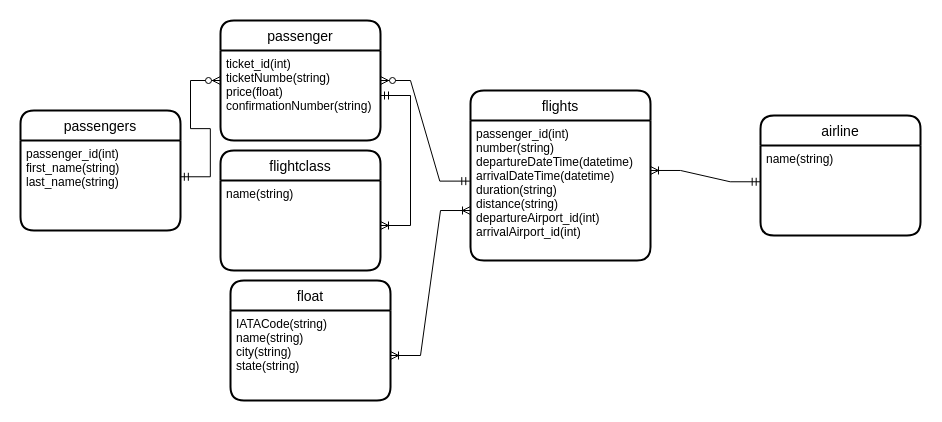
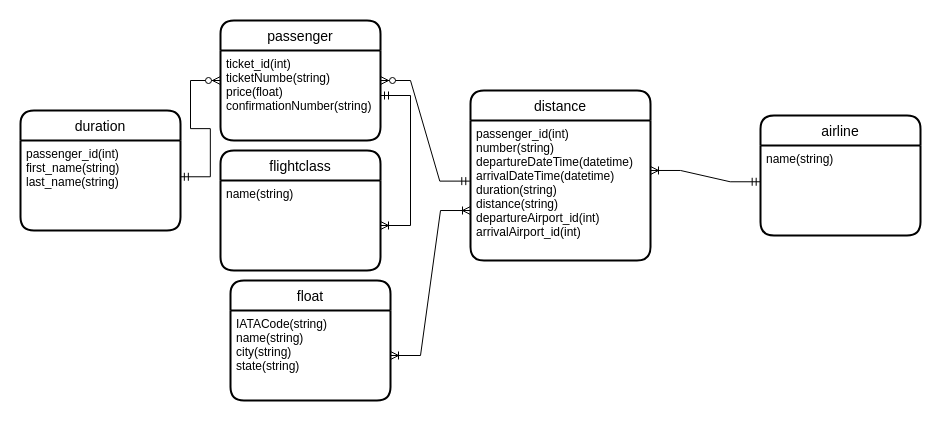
node "flights": label "flights" -> "distance"
node "passengers": label "passengers" -> "duration"
